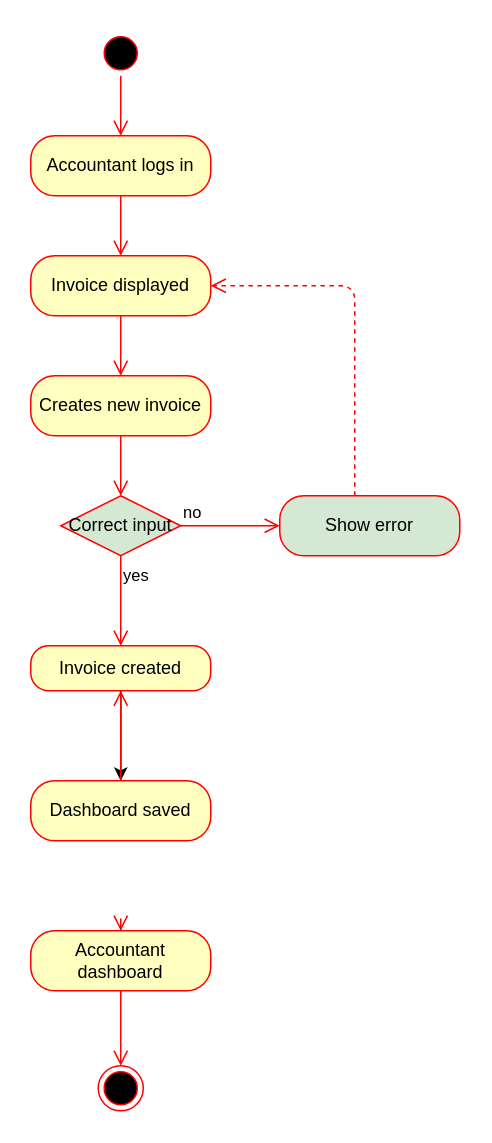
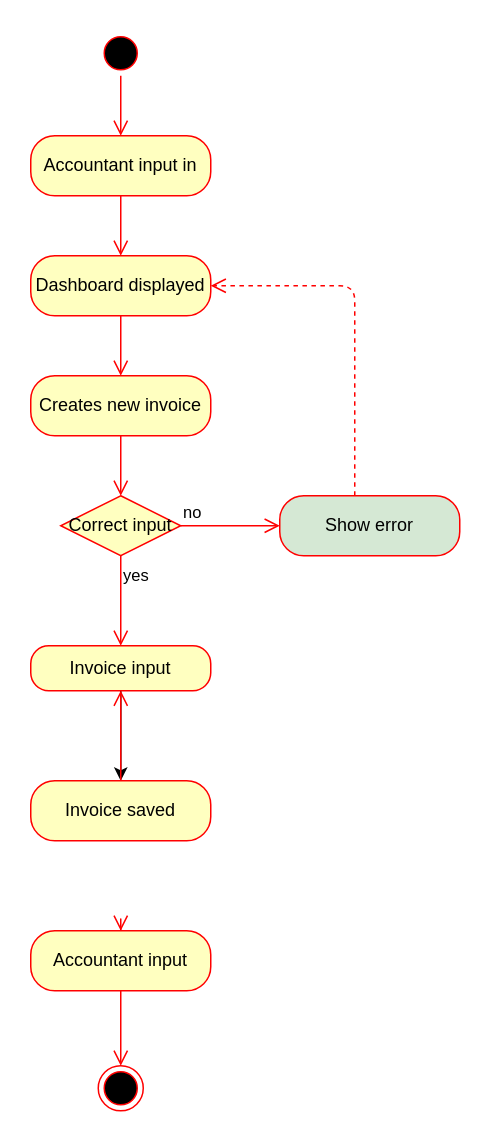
node "Accountant logs in": label "Accountant logs in" -> "Accountant input in"
node "Invoice displayed": label "Invoice displayed" -> "Dashboard displayed"
node "Correct input": fillcolor #d5e8d4 -> #ffffc0
node "Invoice created": label "Invoice created" -> "Invoice input"
node "Dashboard saved": label "Dashboard saved" -> "Invoice saved"
node "Accountant dashboard": label "Accountant dashboard" -> "Accountant input"
